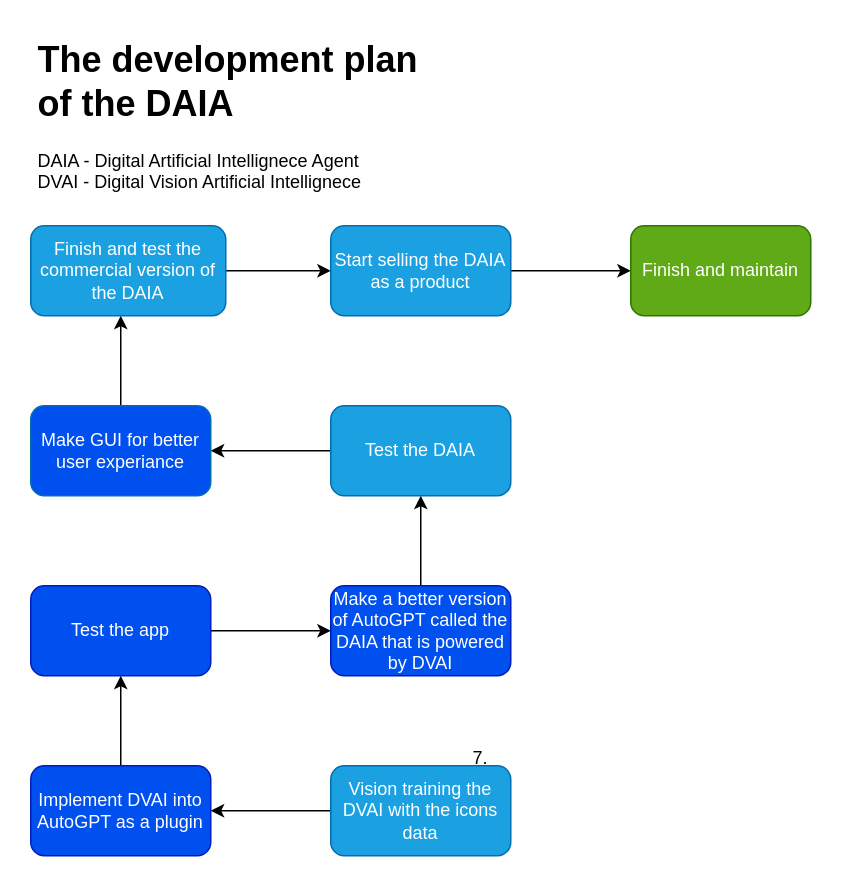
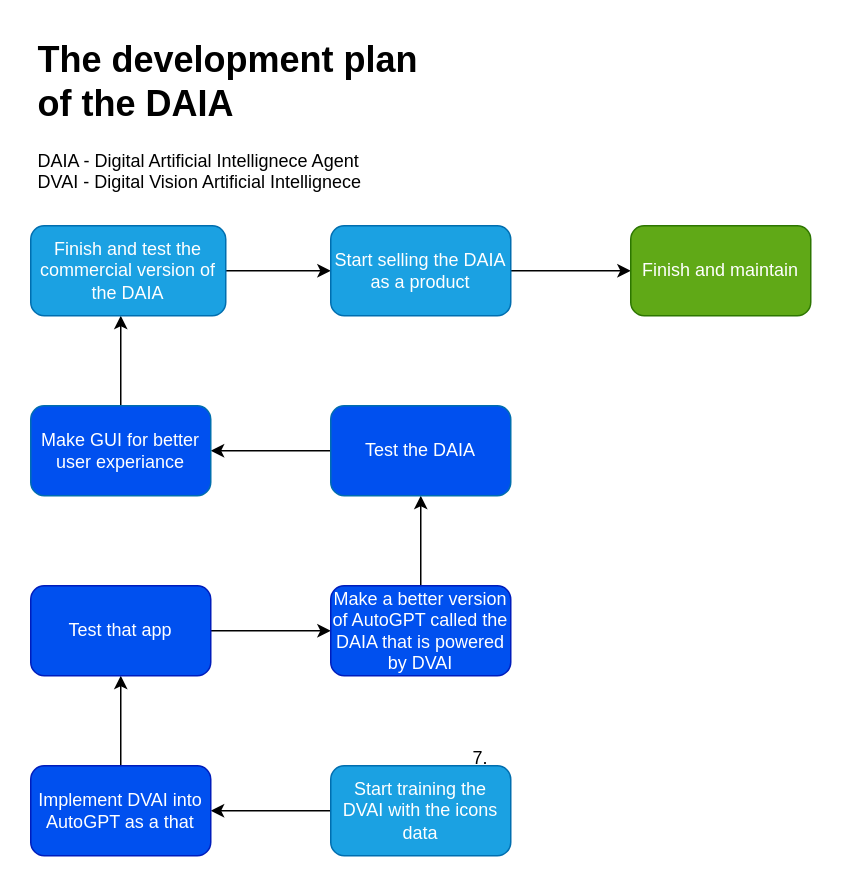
node "Test the DAIA": fillcolor #1ba1e2 -> #0050ef
node "Test the app": label "Test the app" -> "Test that app"
node "Implement DVAI into AutoGPT as a plugin": label "Implement DVAI into AutoGPT as a plugin" -> "Implement DVAI into AutoGPT as a that"
node "Vision training the DVAI with the icons data": label "Vision training the DVAI with the icons data" -> "Start training the DVAI with the icons data"
